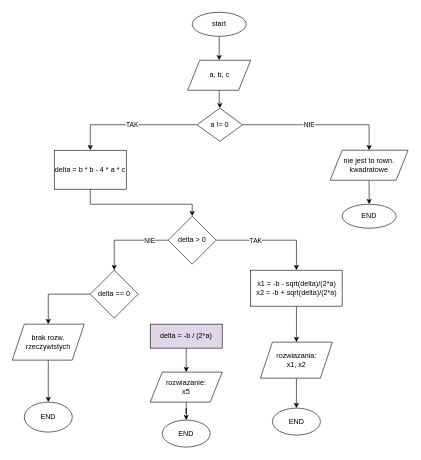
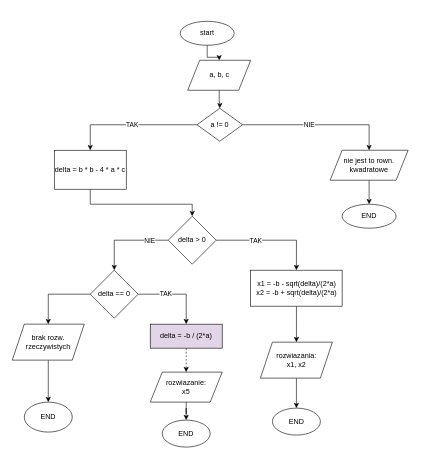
node "start": moved (219, 24) -> (207, 33)
edge "delta == 0" -> "delta = -b / (2*a)": added, label "TAK"
edge "delta = -b / (2*a)" -> "rozwiazanie: x5": style solid -> dashed
